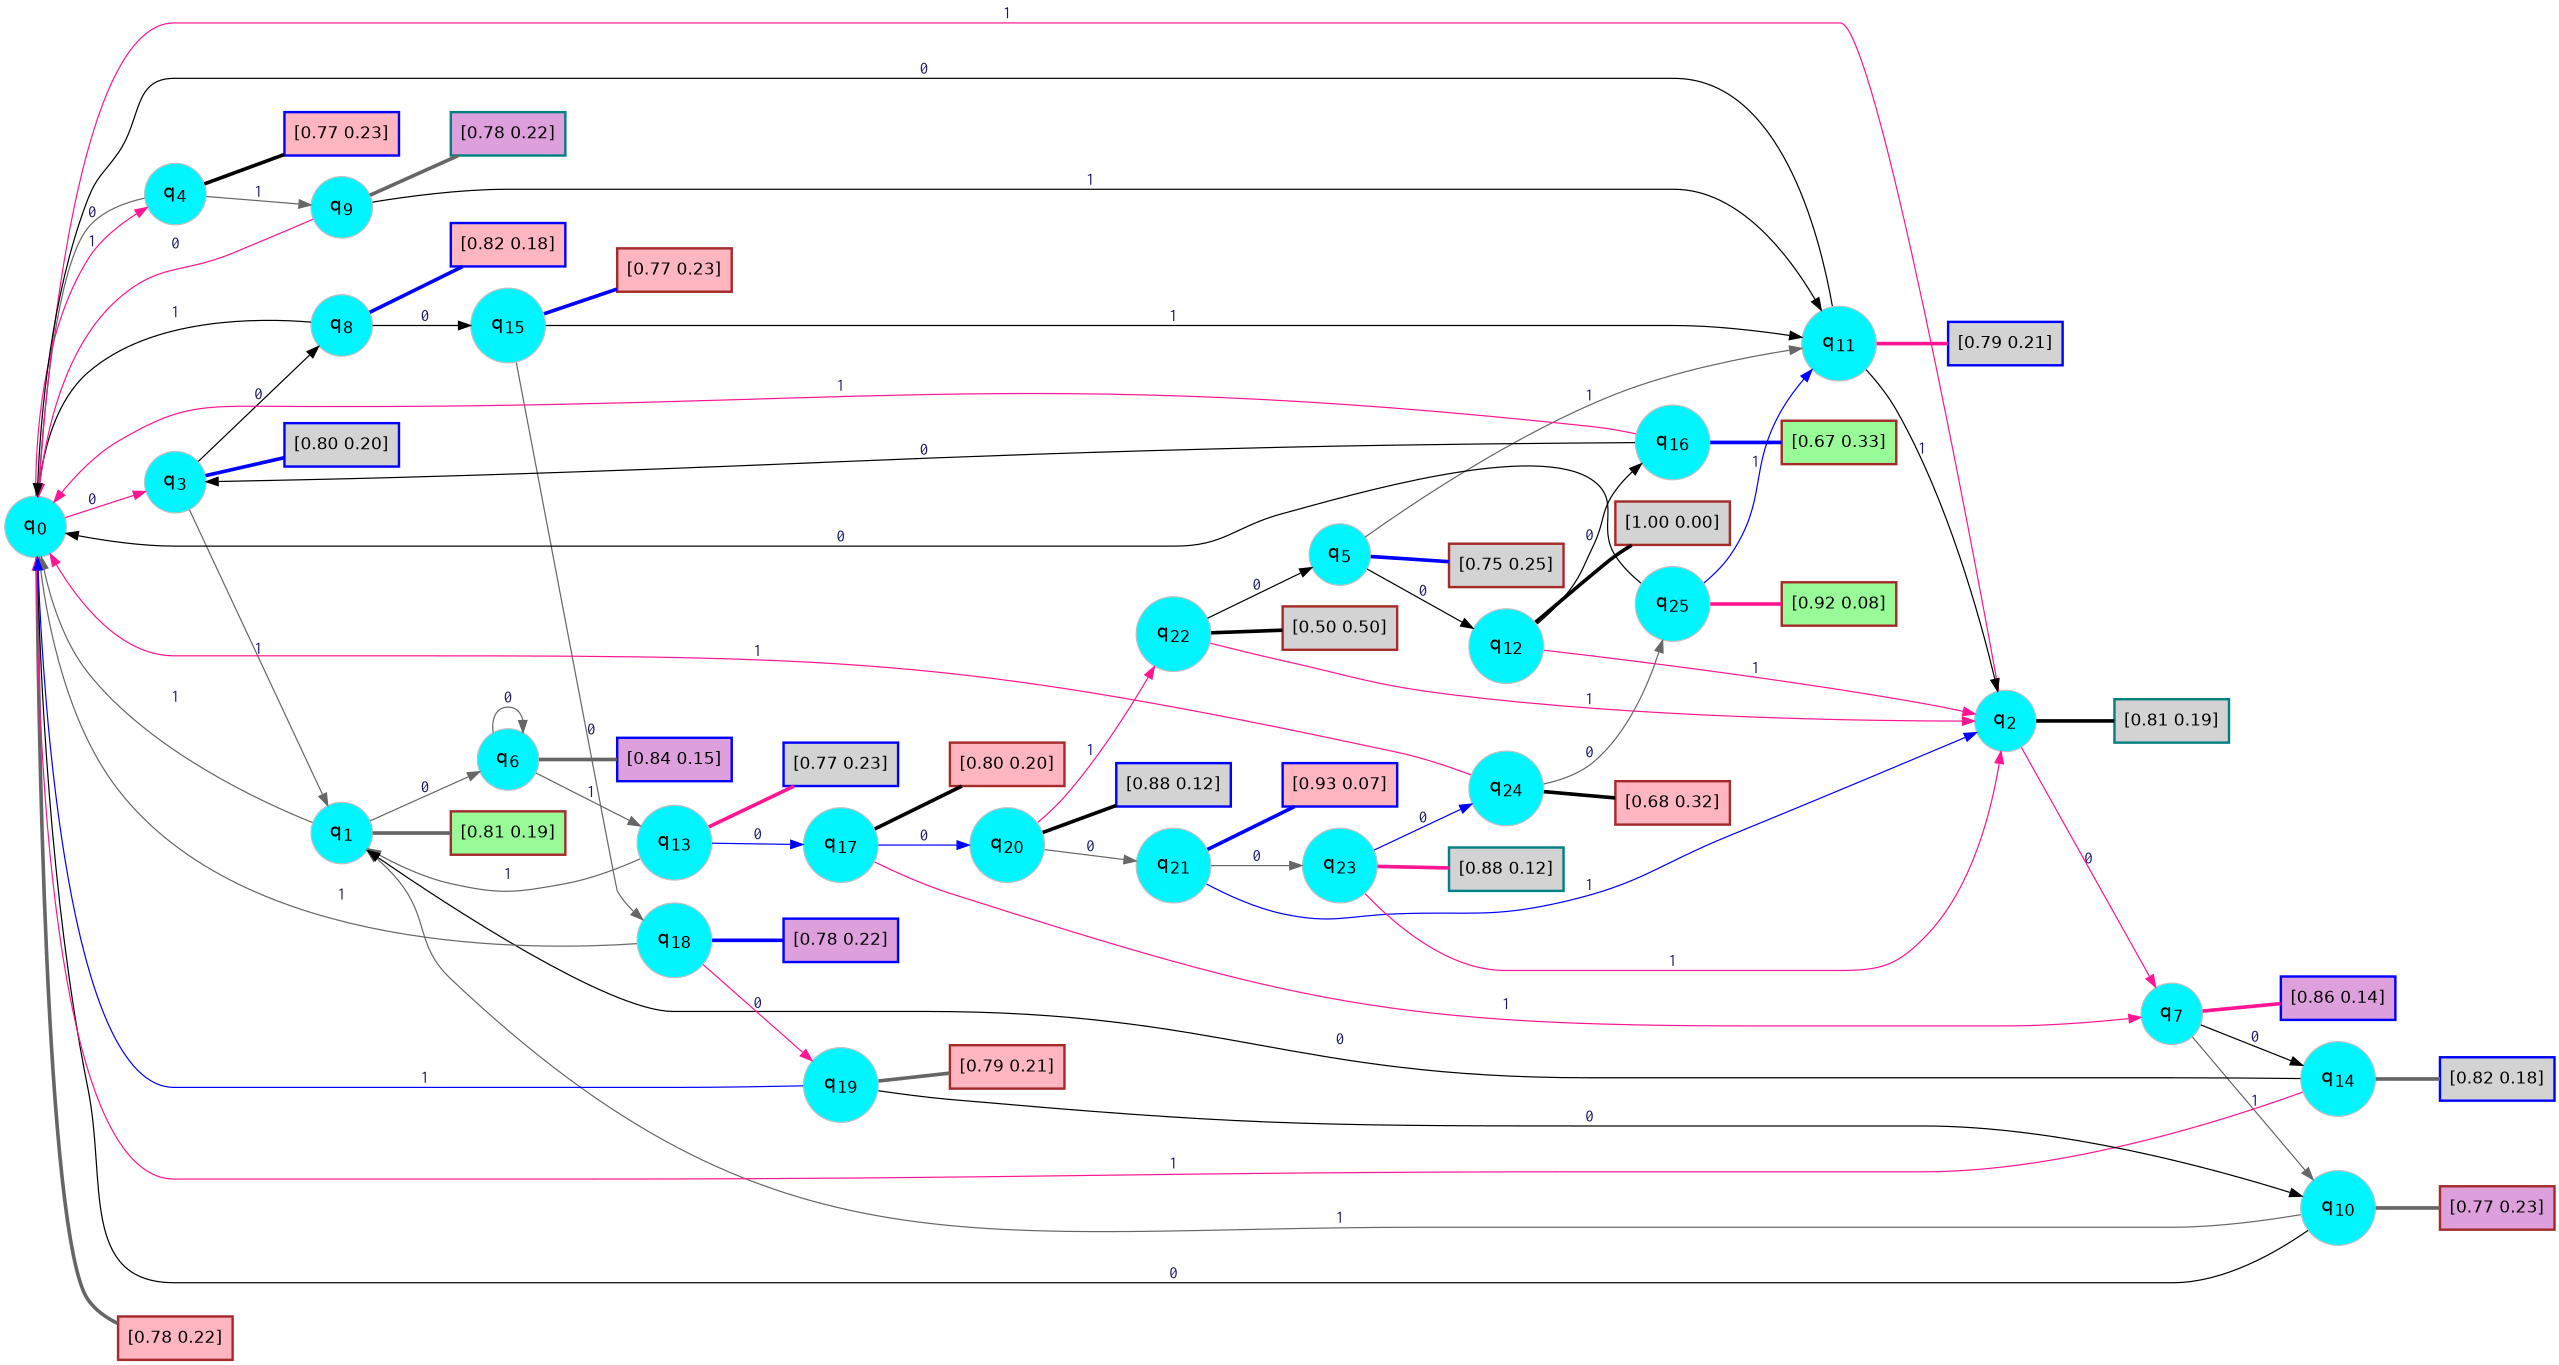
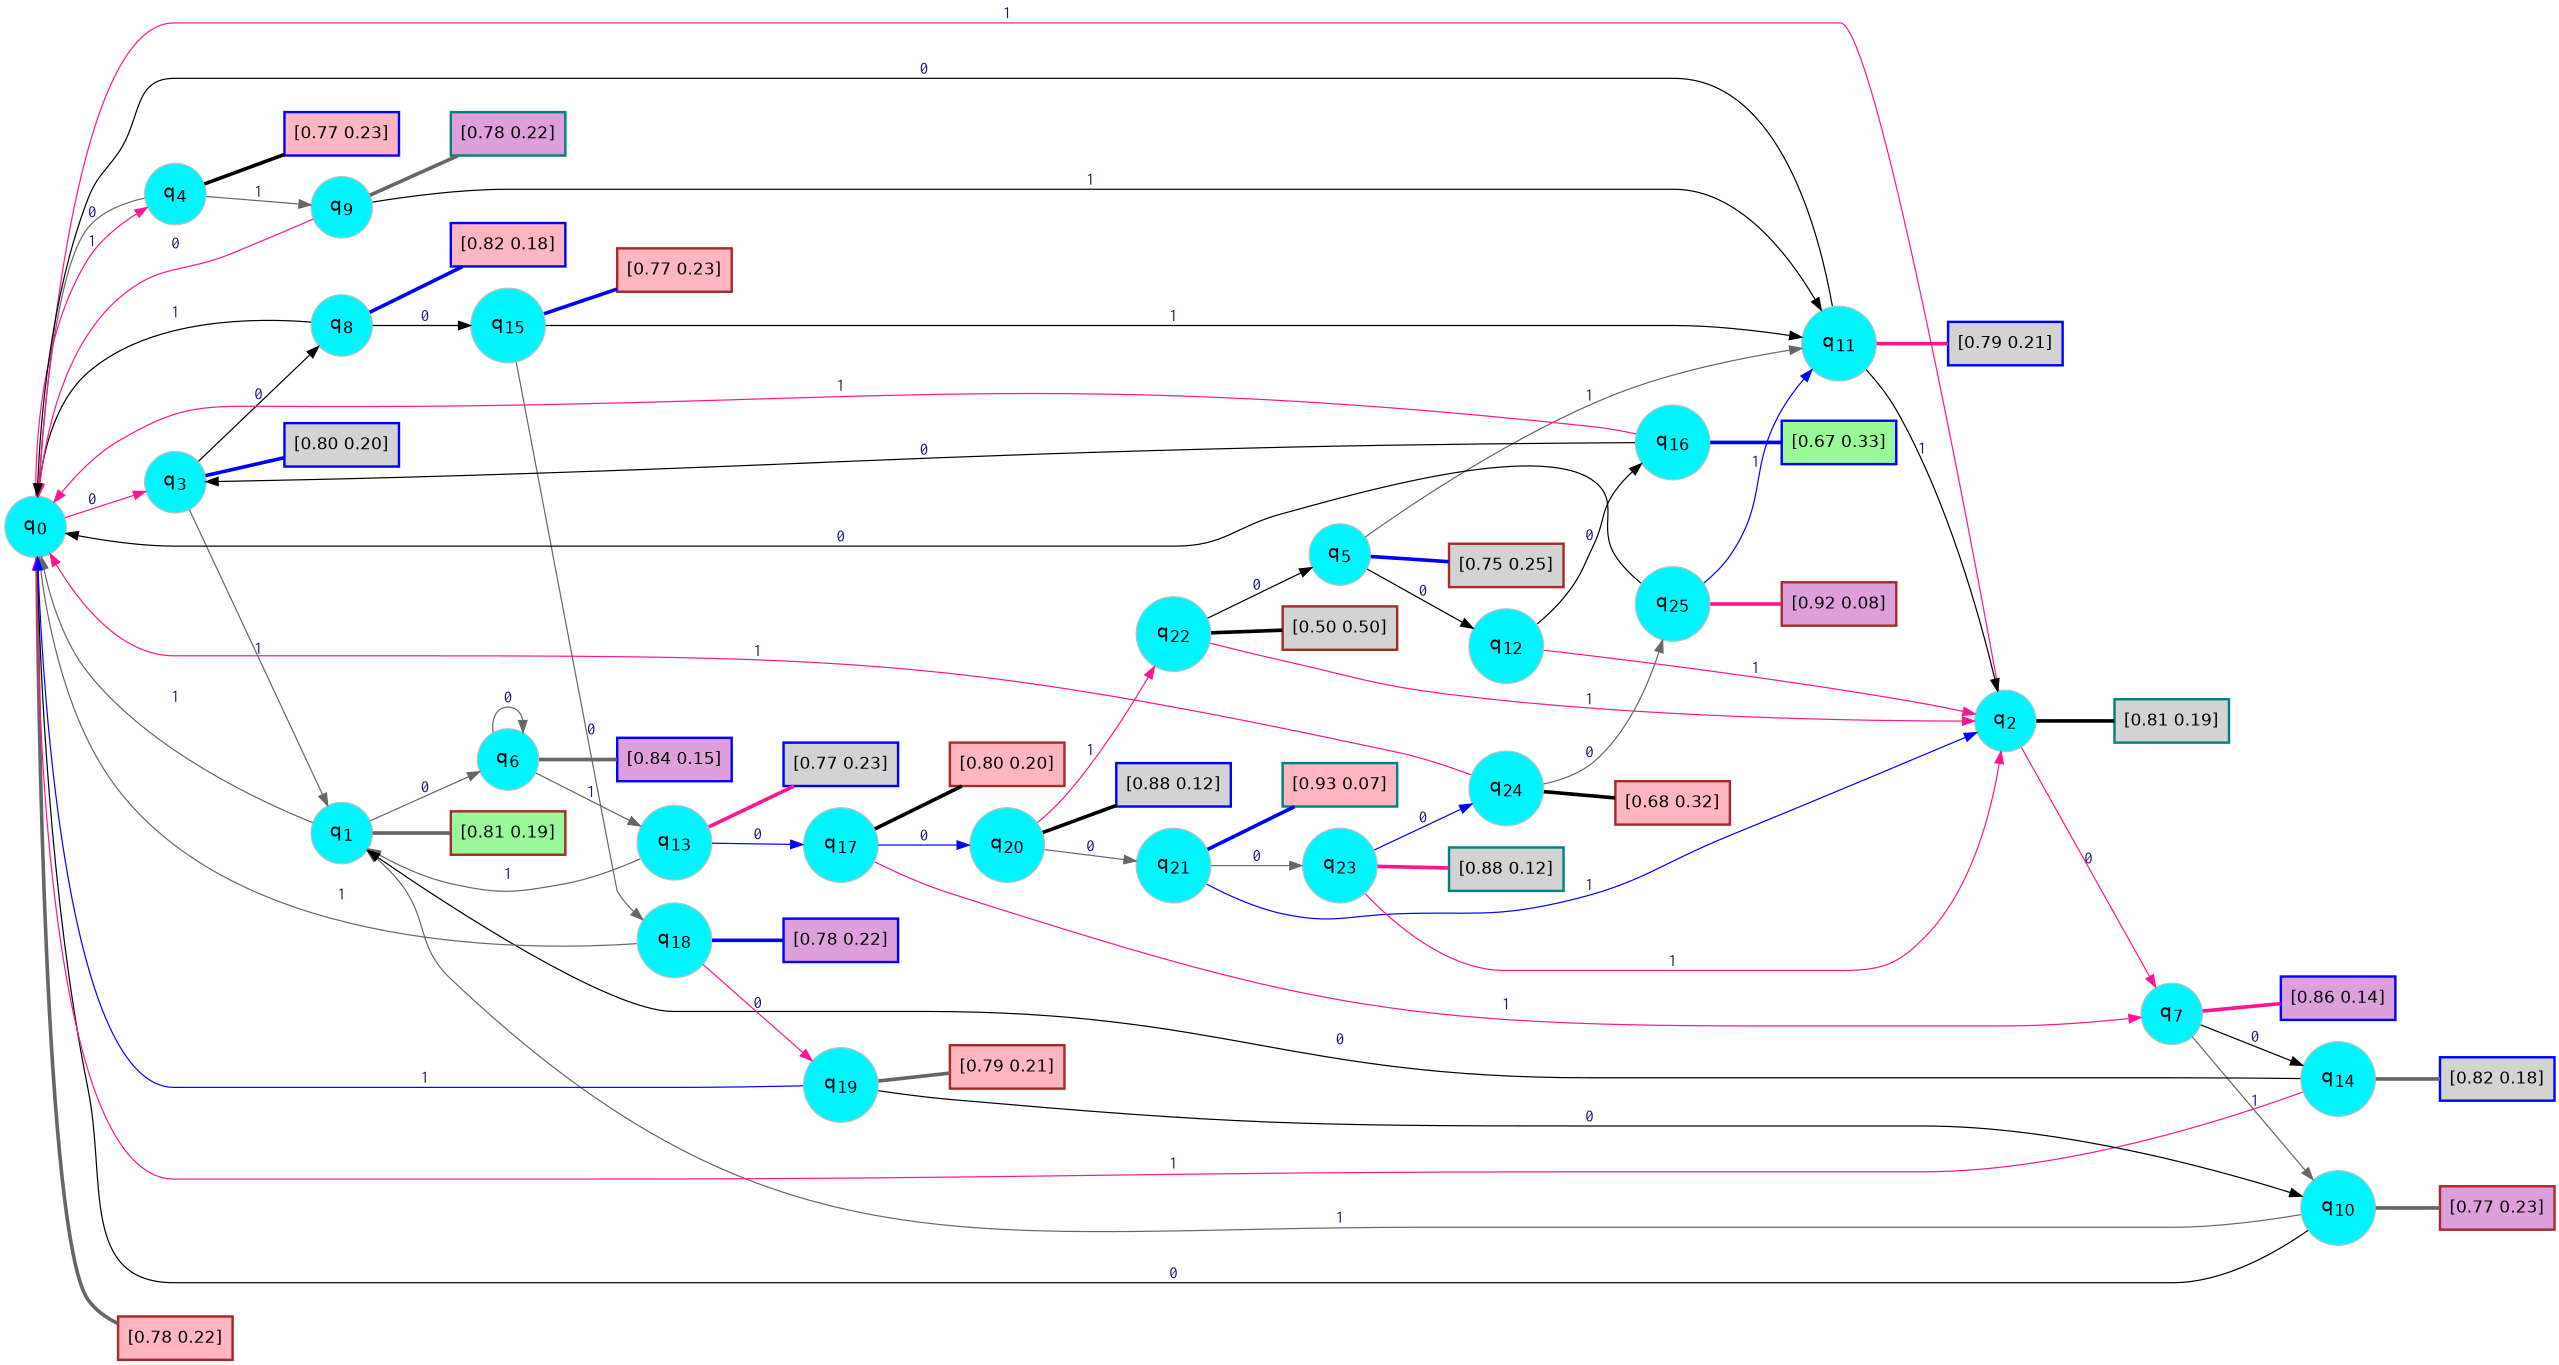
node "[0.67 0.33]": color brown -> blue
node "[1.00 0.00]": removed
node "[0.92 0.08]": fillcolor palegreen -> plum
node "[0.93 0.07]": color blue -> teal
